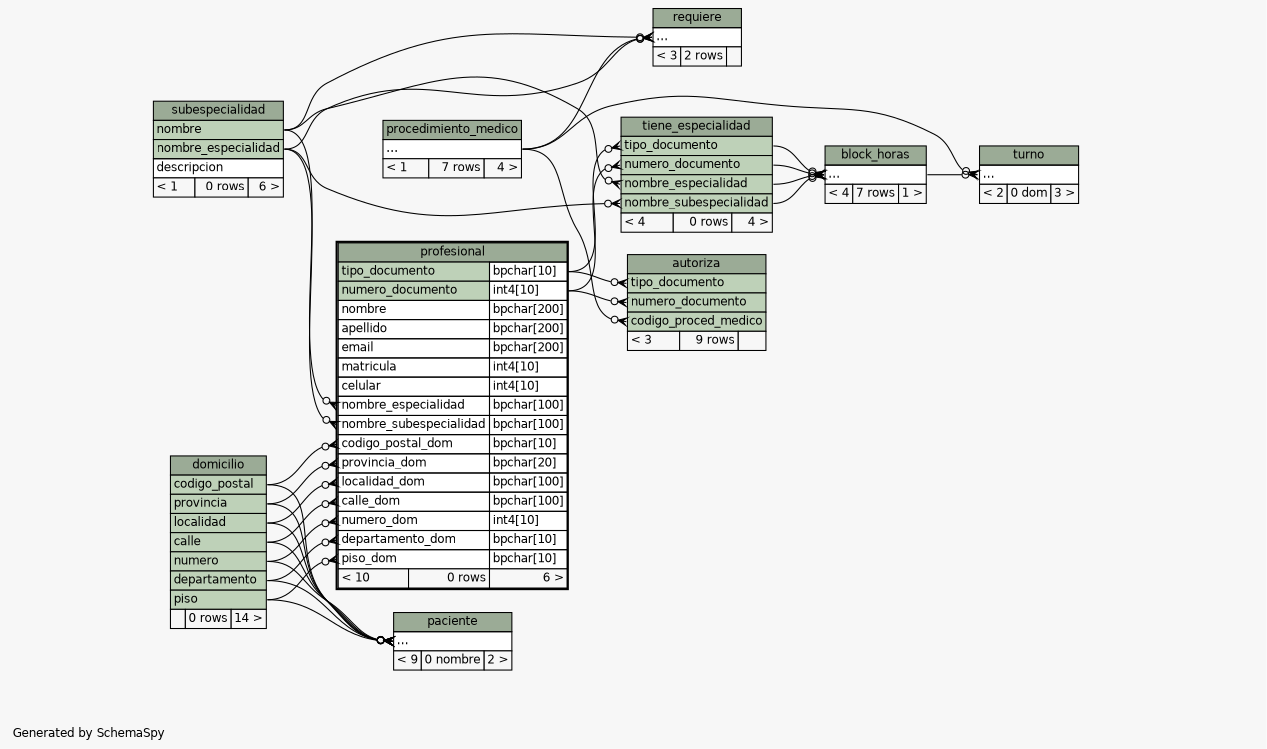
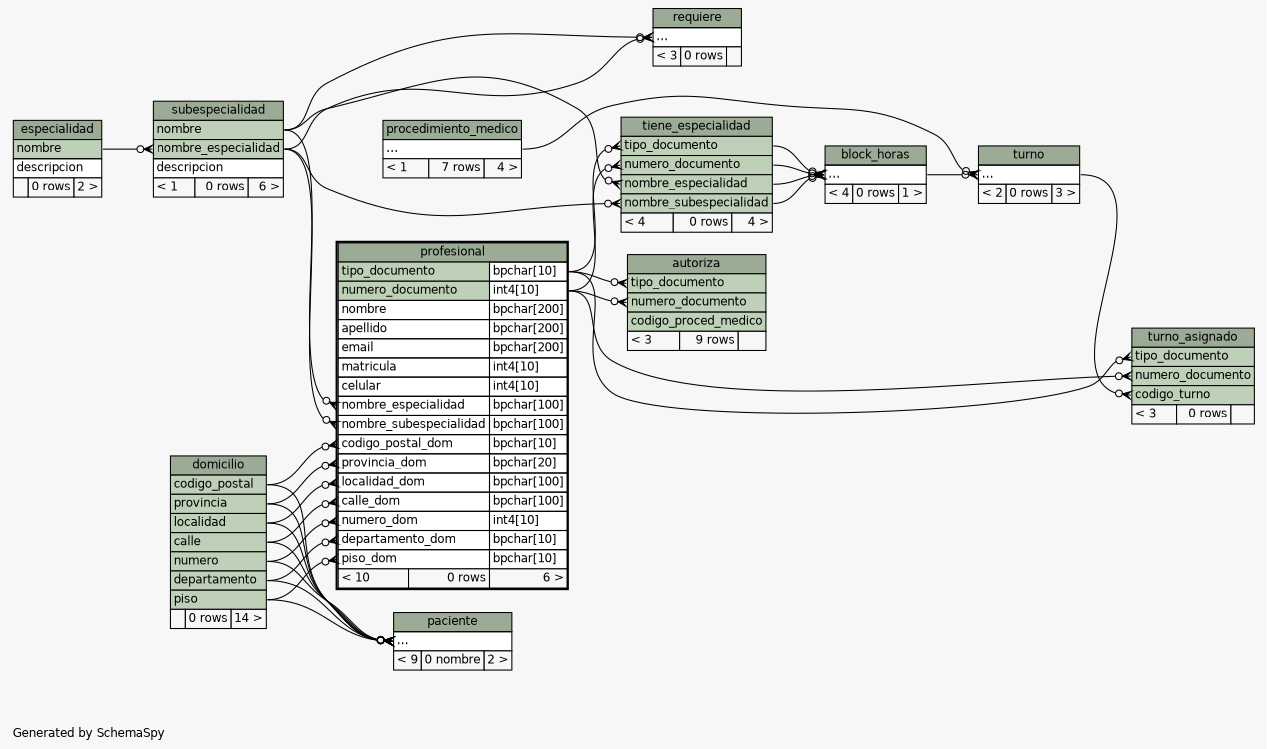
node "requiere": text "2 rows" -> "0 rows"
edge "procedimiento_medico" -> "requiere": removed
node "especialidad": added
node "block_horas": text "7 rows" -> "0 rows"
node "turno": text "0 dom" -> "0 rows"
edge "procedimiento_medico" -> "autoriza": removed
node "turno_asignado": added
